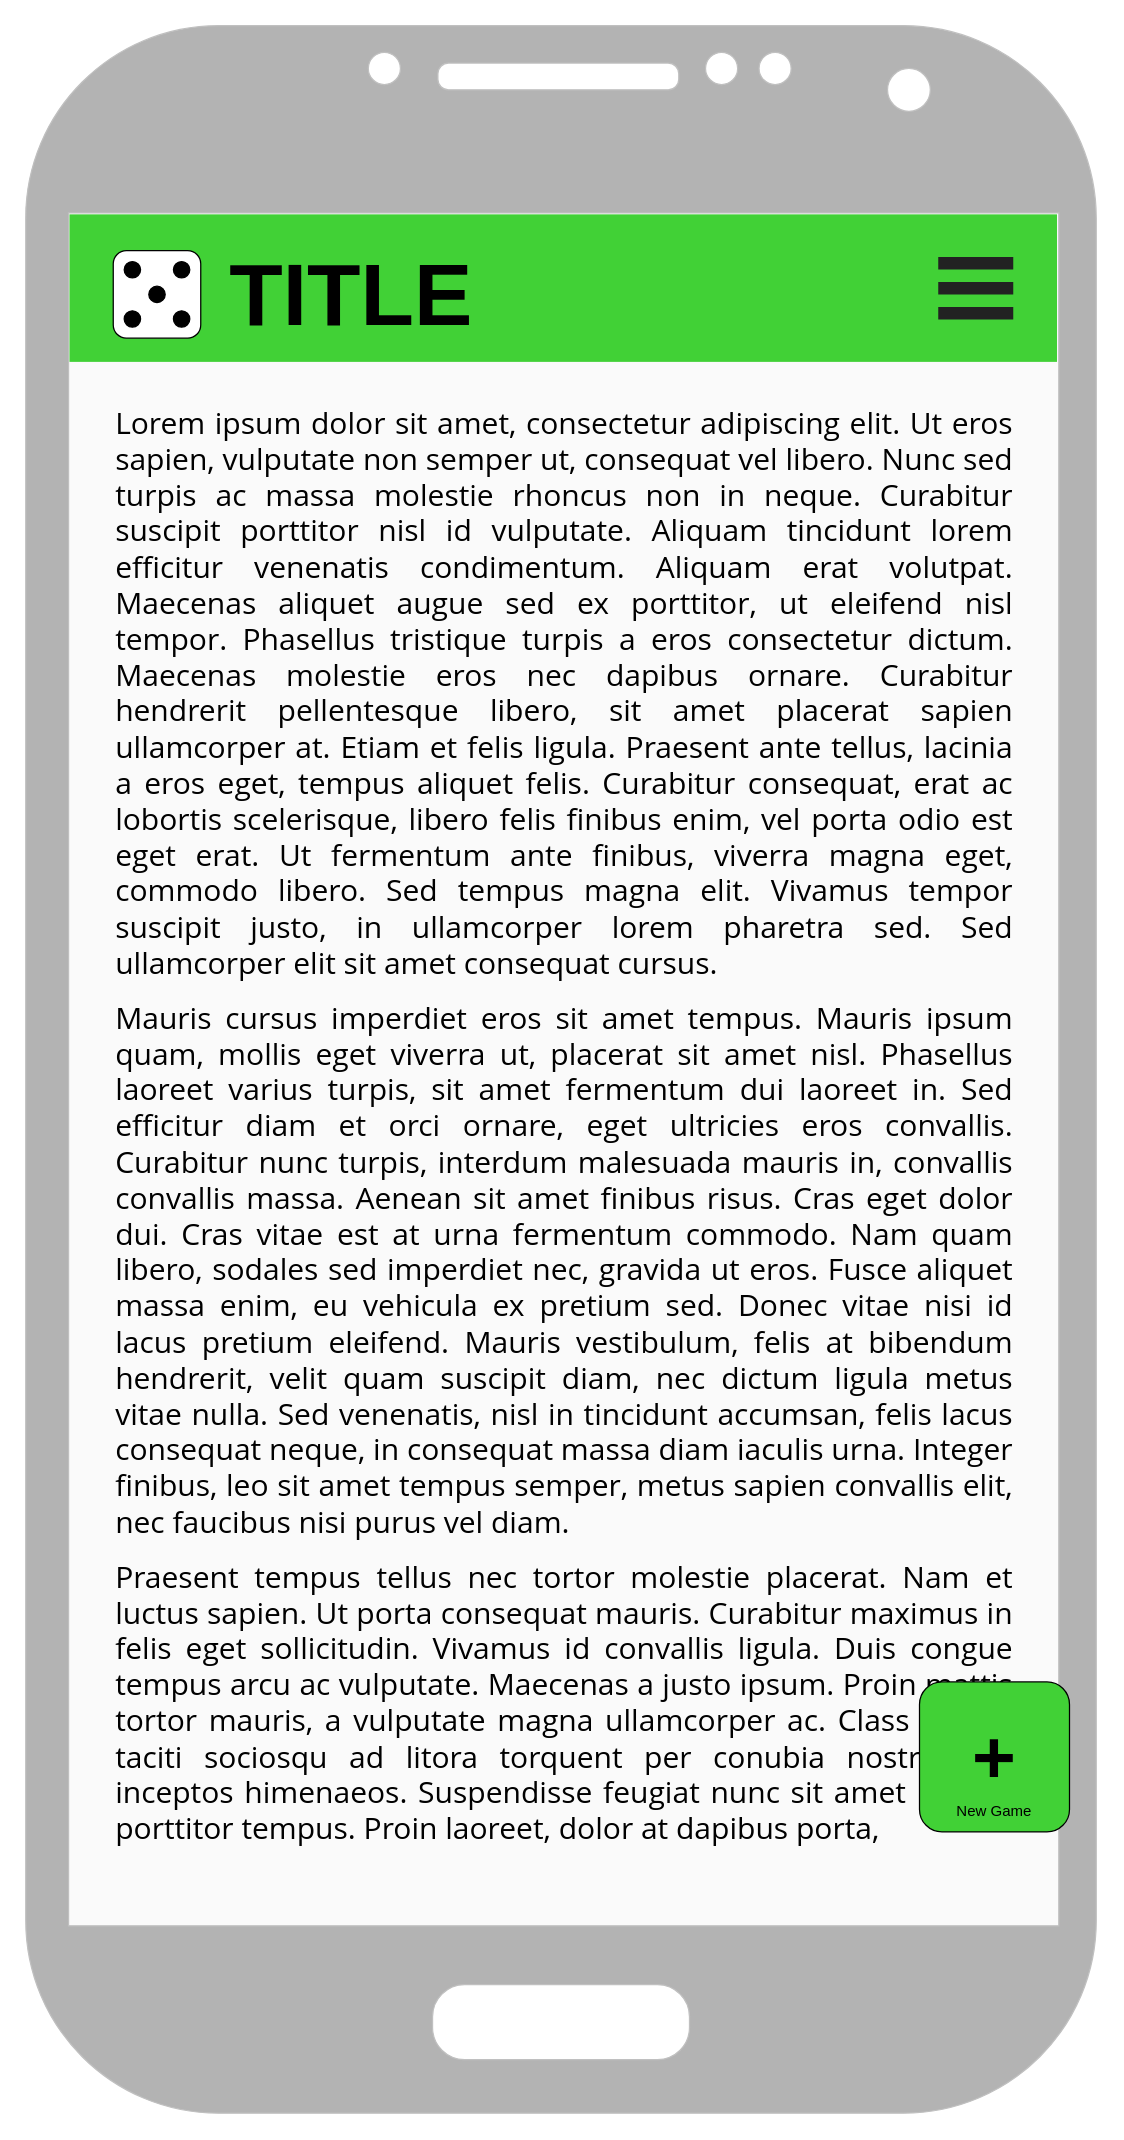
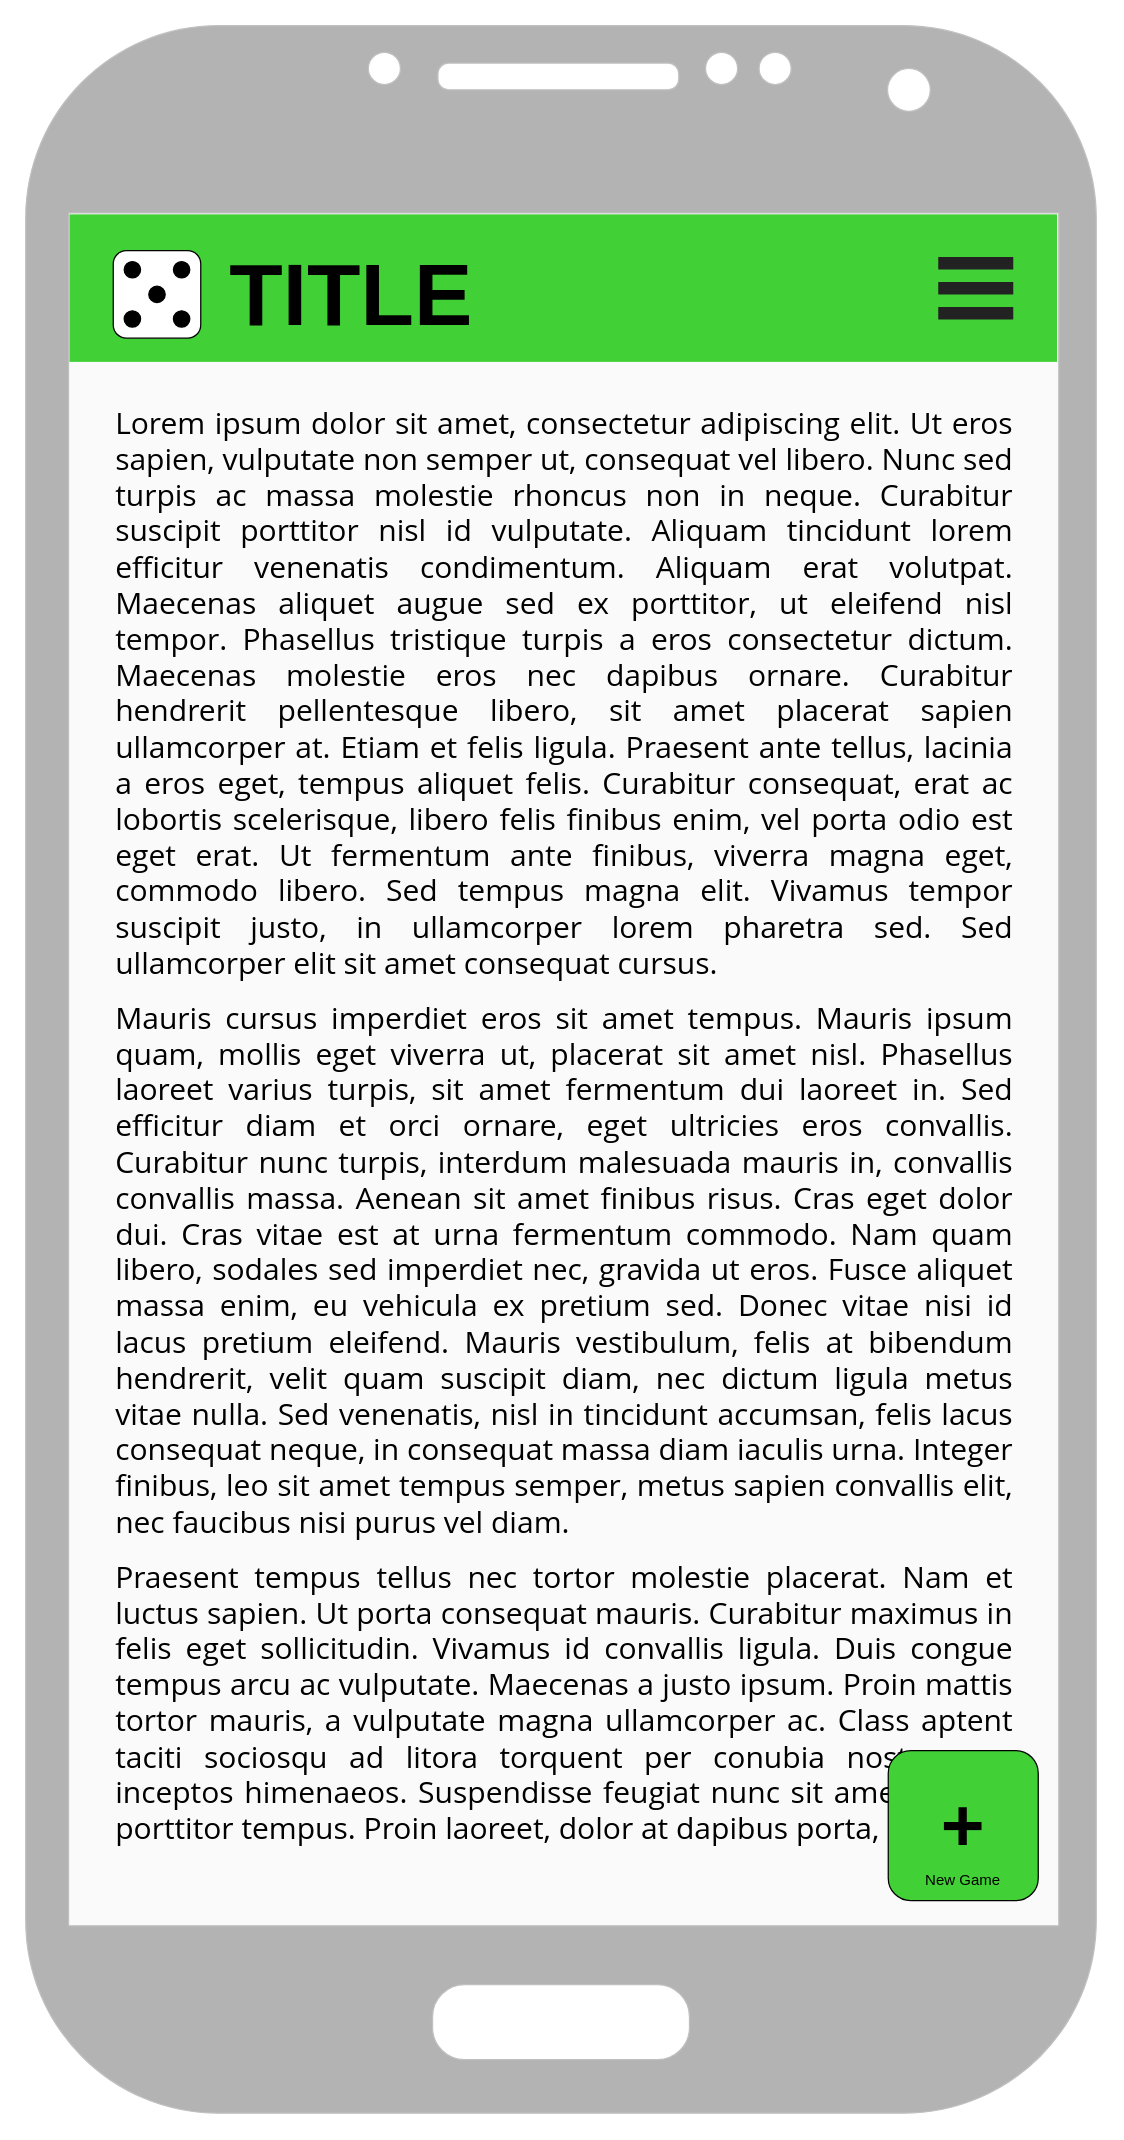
node "+ New Game": moved (994, 1757) -> (963, 1826)
